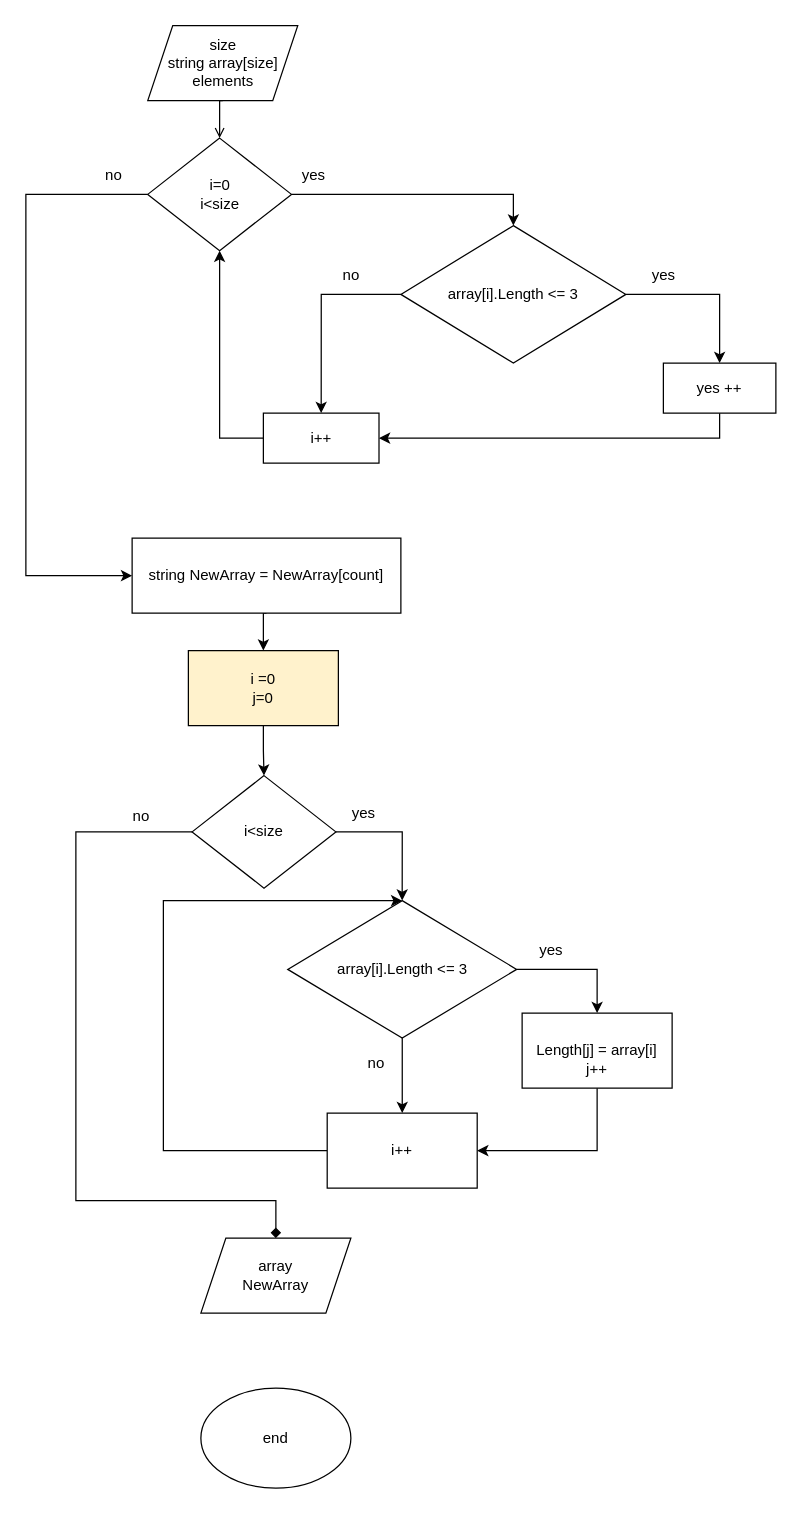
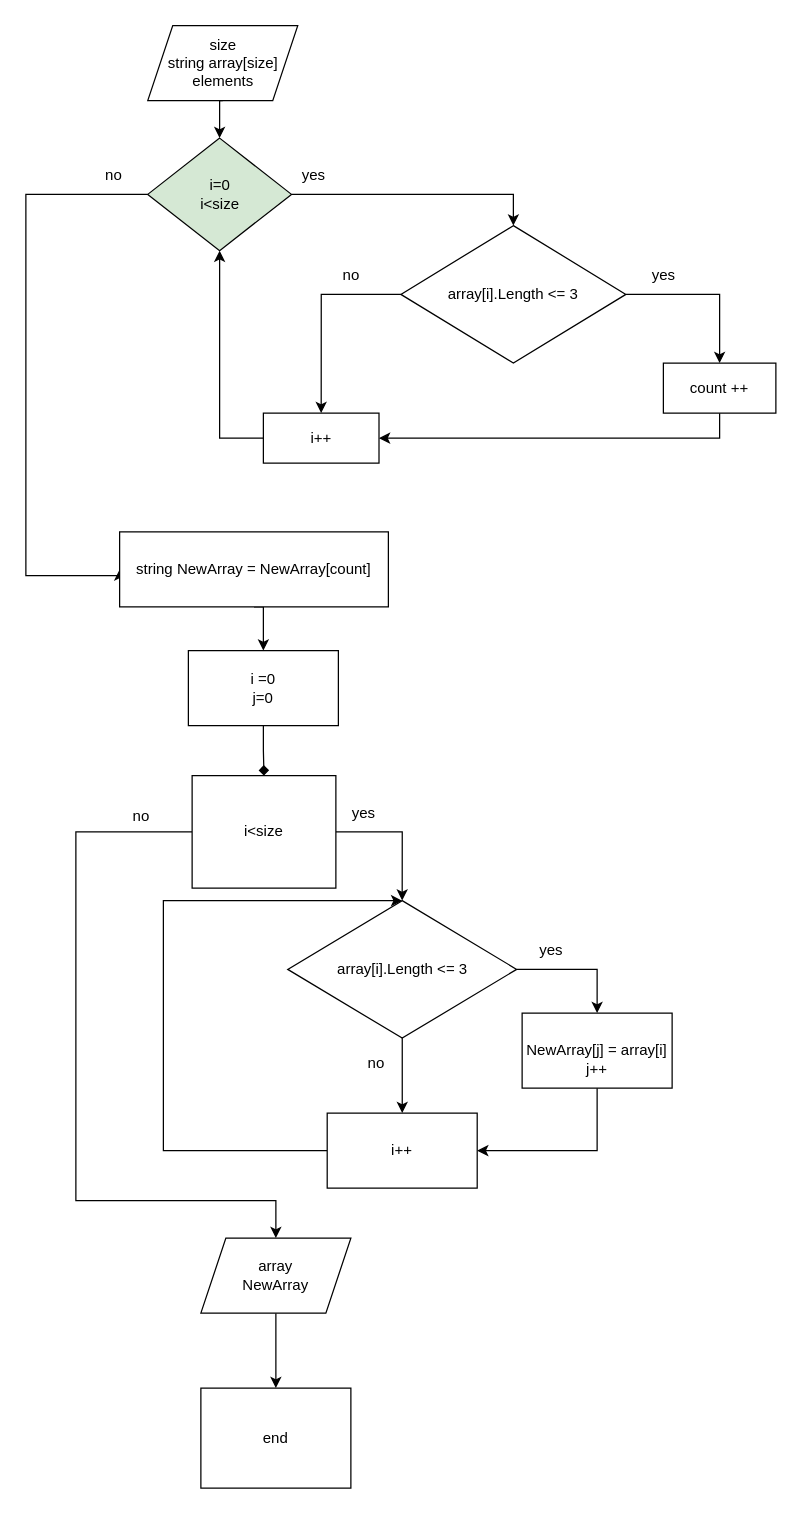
edge "size string array[size] elements" -> "i=0 i<size": arrowhead open -> classic
node "i=0 i<size": fillcolor #ffffff -> #d5e8d4
node "yes ++": label "yes ++" -> "count ++"
node "string NewArray = NewArray[count]": moved (266, 576) -> (254, 569)
node "i =0 j=0": fillcolor #fff2cc -> #ffffff
edge "i =0 j=0" -> "i<size": arrowhead classic -> diamond
node "i<size": shape diamond -> rectangle
node "Length[j] = array[i] j++": label "Length[j] = array[i] j++" -> "NewArray[j] = array[i] j++"
edge "i<size" -> "array NewArray": arrowhead diamond -> classic
edge "array NewArray" -> "end": added
node "end": shape ellipse -> rectangle
